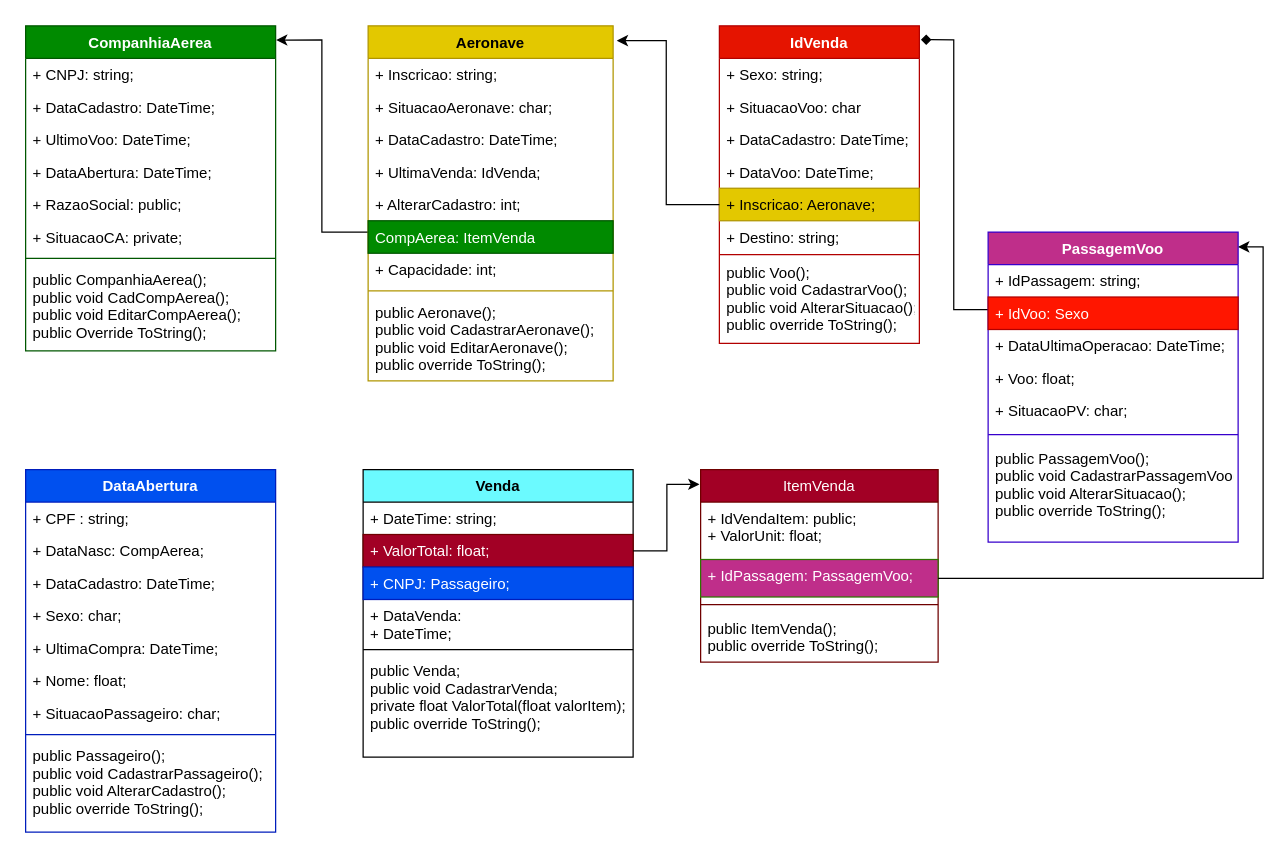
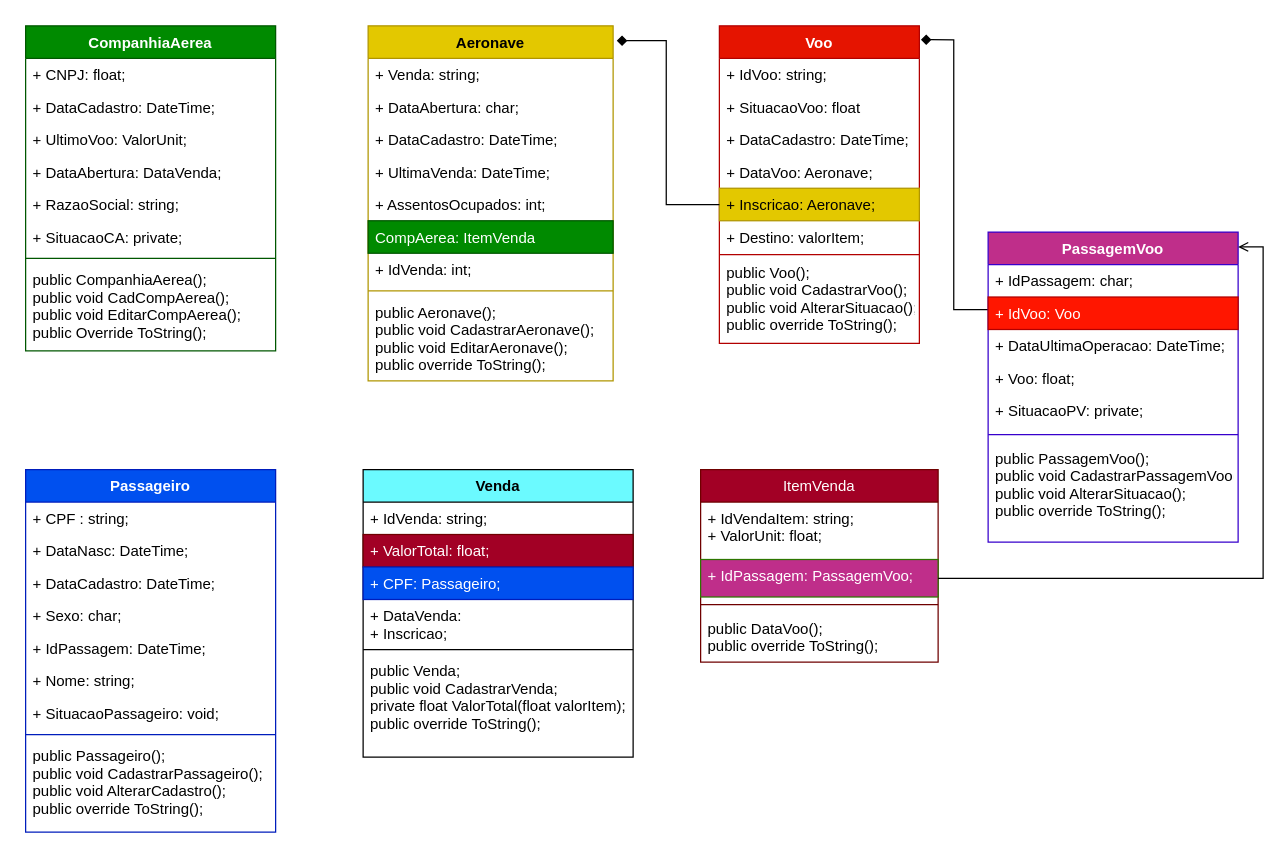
edge "+ Inscricao: Aeronave;" -> "Aeronave": arrowhead classic -> diamond
node "IdVenda": label "IdVenda" -> "Voo"
node "+ CNPJ: string;": label "+ CNPJ: string;" -> "+ CNPJ: float;"
node "+ Inscricao: string;": label "+ Inscricao: string;" -> "+ Venda: string;"
node "+ Sexo: string;": label "+ Sexo: string;" -> "+ IdVoo: string;"
node "+ SituacaoAeronave: char;": label "+ SituacaoAeronave: char;" -> "+ DataAbertura: char;"
node "+ SituacaoVoo: char": label "+ SituacaoVoo: char" -> "+ SituacaoVoo: float"
node "+ UltimoVoo: DateTime;": label "+ UltimoVoo: DateTime;" -> "+ UltimoVoo: ValorUnit;"
edge "Aeronave" -> "CompanhiaAerea": removed
node "+ DataAbertura: DateTime;": label "+ DataAbertura: DateTime;" -> "+ DataAbertura: DataVenda;"
node "+ UltimaVenda: IdVenda;": label "+ UltimaVenda: IdVenda;" -> "+ UltimaVenda: DateTime;"
node "+ DataVoo: DateTime;": label "+ DataVoo: DateTime;" -> "+ DataVoo: Aeronave;"
node "+ RazaoSocial: public;": label "+ RazaoSocial: public;" -> "+ RazaoSocial: string;"
node "+ AlterarCadastro: int;": label "+ AlterarCadastro: int;" -> "+ AssentosOcupados: int;"
node "+ Destino: string;": label "+ Destino: string;" -> "+ Destino: valorItem;"
edge "+ IdPassagem: PassagemVoo;" -> "PassagemVoo": arrowhead classic -> open
node "+ Capacidade: int;": label "+ Capacidade: int;" -> "+ IdVenda: int;"
node "+ IdPassagem: string;": label "+ IdPassagem: string;" -> "+ IdPassagem: char;"
node "+ IdVoo: Sexo": label "+ IdVoo: Sexo" -> "+ IdVoo: Voo"
node "+ SituacaoPV: char;": label "+ SituacaoPV: char;" -> "+ SituacaoPV: private;"
node "DataAbertura": label "DataAbertura" -> "Passageiro"
node "+ DateTime: string;": label "+ DateTime: string;" -> "+ IdVenda: string;"
node "+ IdVendaItem: public; + ValorUnit: float;": label "+ IdVendaItem: public; + ValorUnit: float;" -> "+ IdVendaItem: string; + ValorUnit: float;"
edge "+ ValorTotal: float;" -> "ItemVenda": removed
node "+ DataNasc: CompAerea;": label "+ DataNasc: CompAerea;" -> "+ DataNasc: DateTime;"
node "+ CNPJ: Passageiro;": label "+ CNPJ: Passageiro;" -> "+ CPF: Passageiro;"
node "+ DataVenda: + DateTime;": label "+ DataVenda: + DateTime;" -> "+ DataVenda: + Inscricao;"
node "public ItemVenda(); public override ToString();": label "public ItemVenda(); public override ToString();" -> "public DataVoo(); public override ToString();"
node "+ UltimaCompra: DateTime;": label "+ UltimaCompra: DateTime;" -> "+ IdPassagem: DateTime;"
node "+ Nome: float;": label "+ Nome: float;" -> "+ Nome: string;"
node "+ SituacaoPassageiro: char;": label "+ SituacaoPassageiro: char;" -> "+ SituacaoPassageiro: void;"
